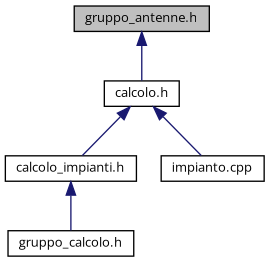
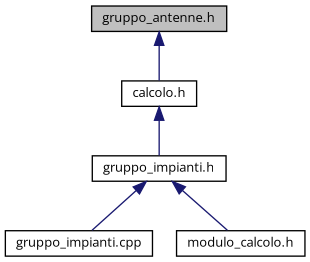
node "calcolo_impianti.h": label "calcolo_impianti.h" -> "gruppo_impianti.h"
node "impianto.cpp": removed
node "gruppo_calcolo.h": label "gruppo_calcolo.h" -> "modulo_calcolo.h"
node "gruppo_impianti.cpp": added
